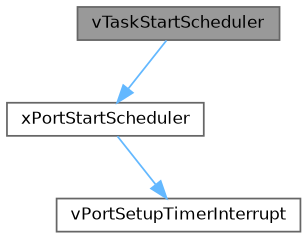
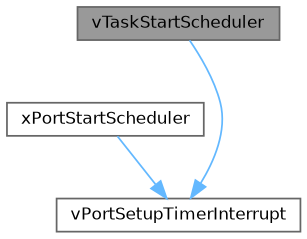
edge "vTaskStartScheduler" -> "xPortStartScheduler": now "vTaskStartScheduler" -> "vPortSetupTimerInterrupt"
